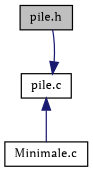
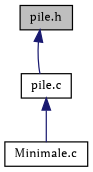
edge "pile.h" -> "pile.c": reversed
